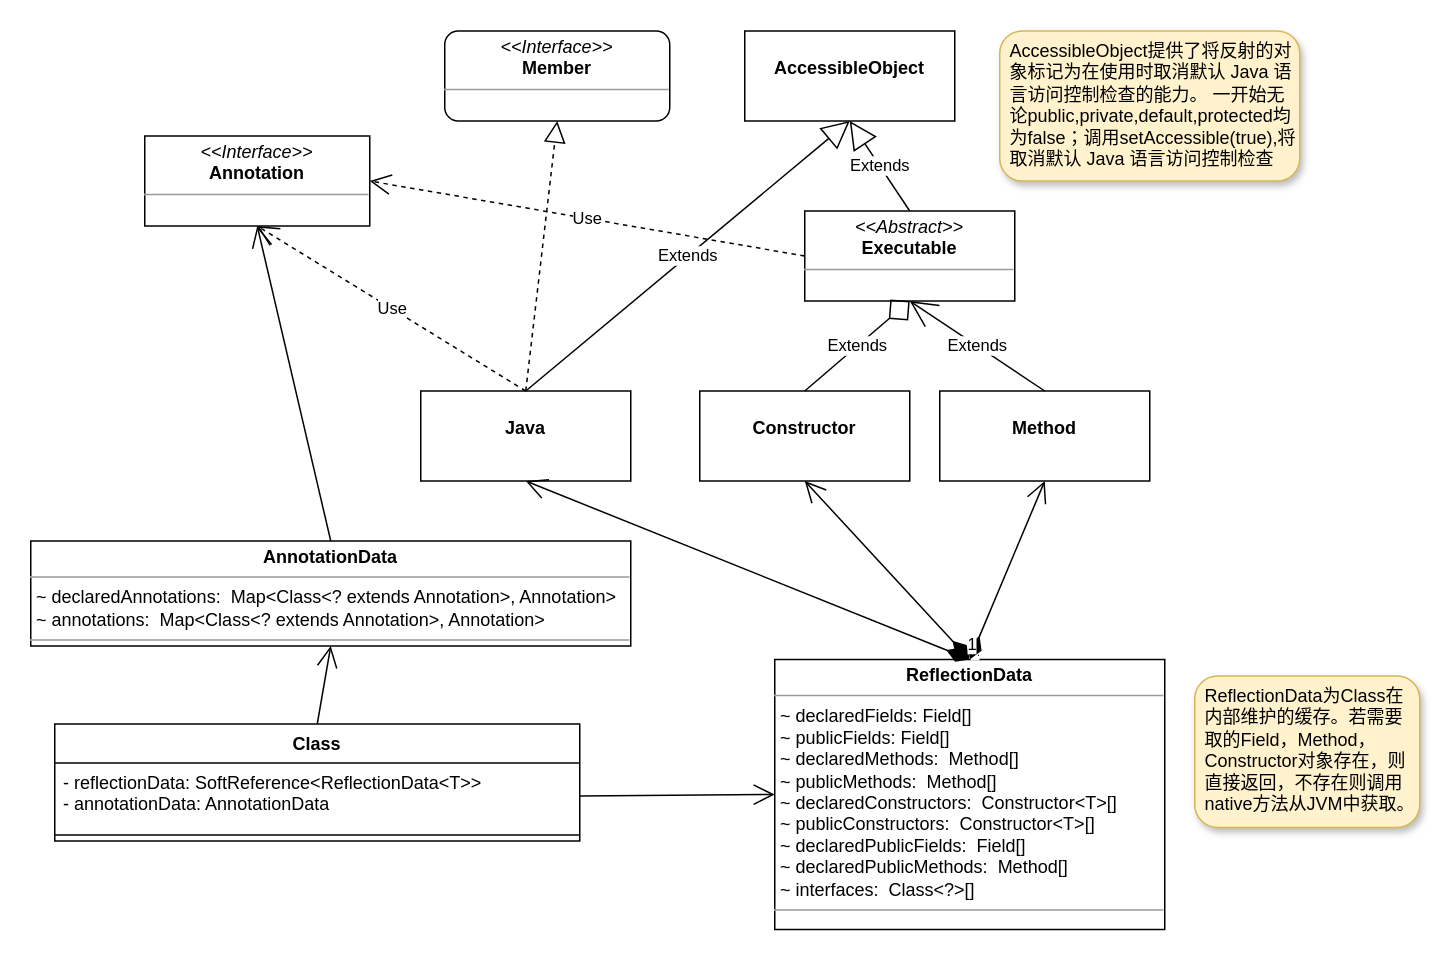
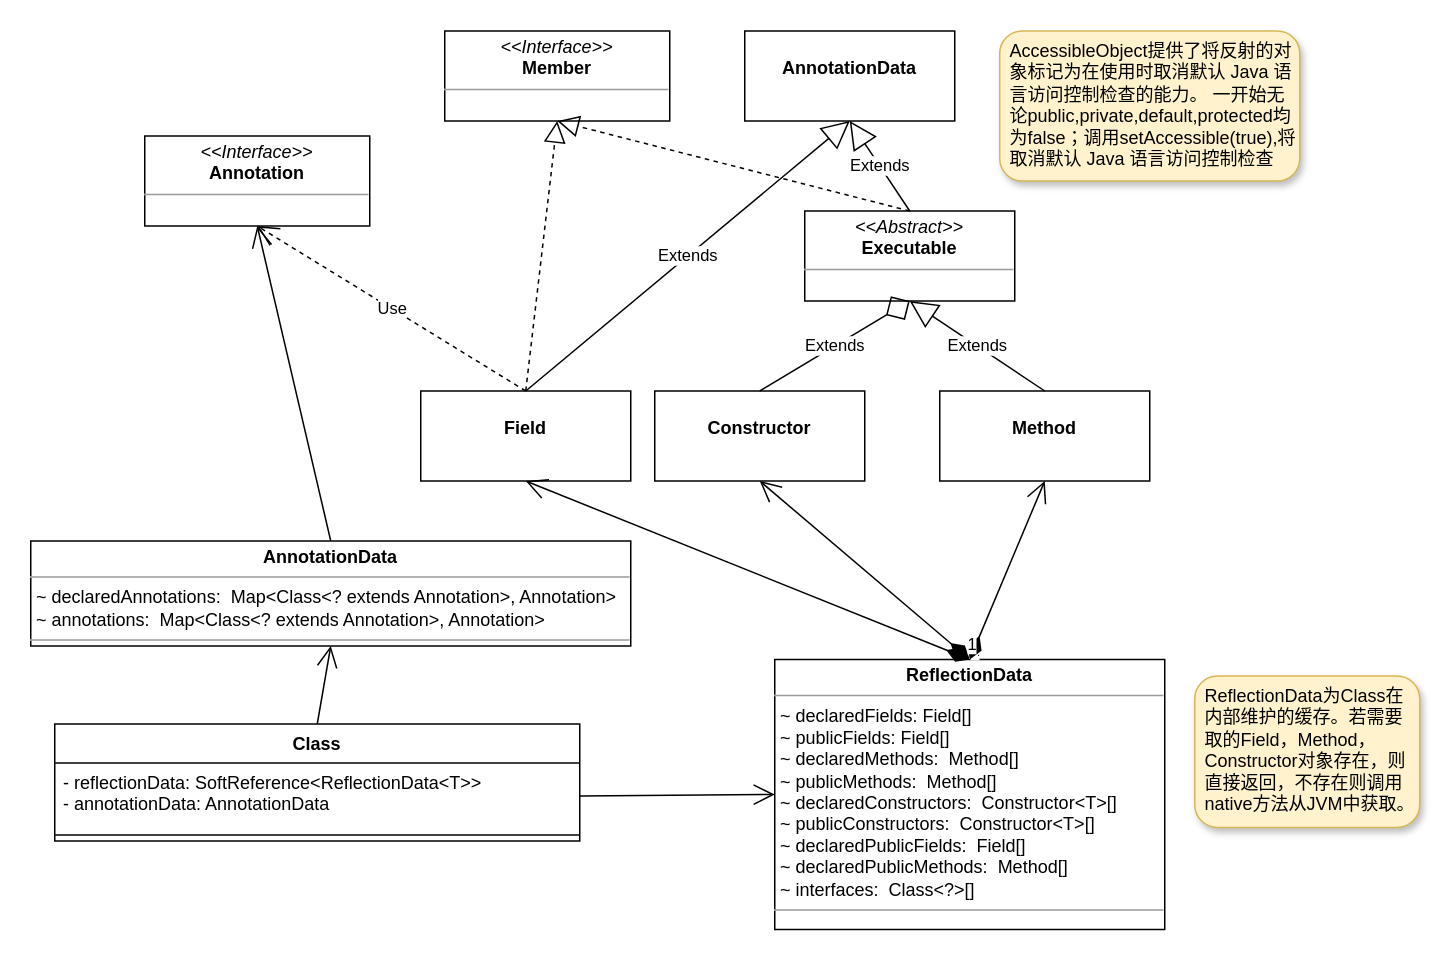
node "AccessibleObject": label "AccessibleObject" -> "AnnotationData"
node "<<Interface>> Member": shape rounded rectangle -> rectangle
edge "<<Abstract>> Executable" -> "<<Interface>> Member": added
edge "<<Abstract>> Executable" -> "<<Interface>> Annotation": removed, label "Use"
edge "Method" -> "<<Abstract>> Executable": arrowhead open -> block
node "Java": label "Java" -> "Field"
node "Constructor": moved (805, 436) -> (760, 436)
